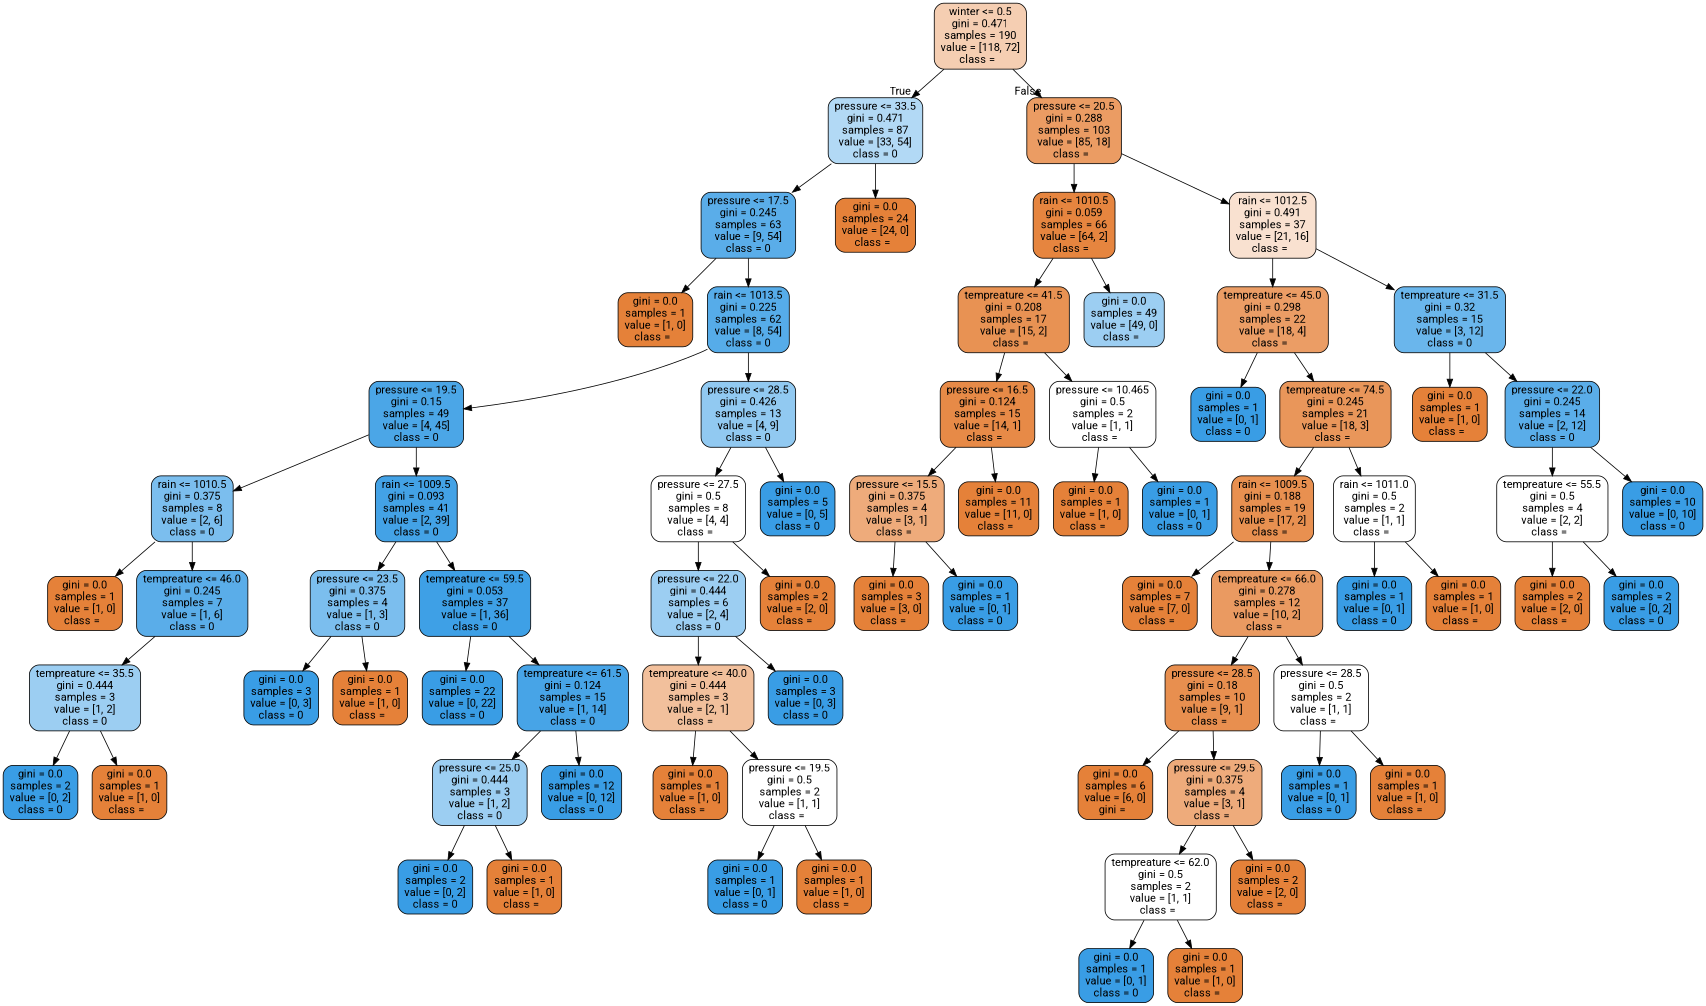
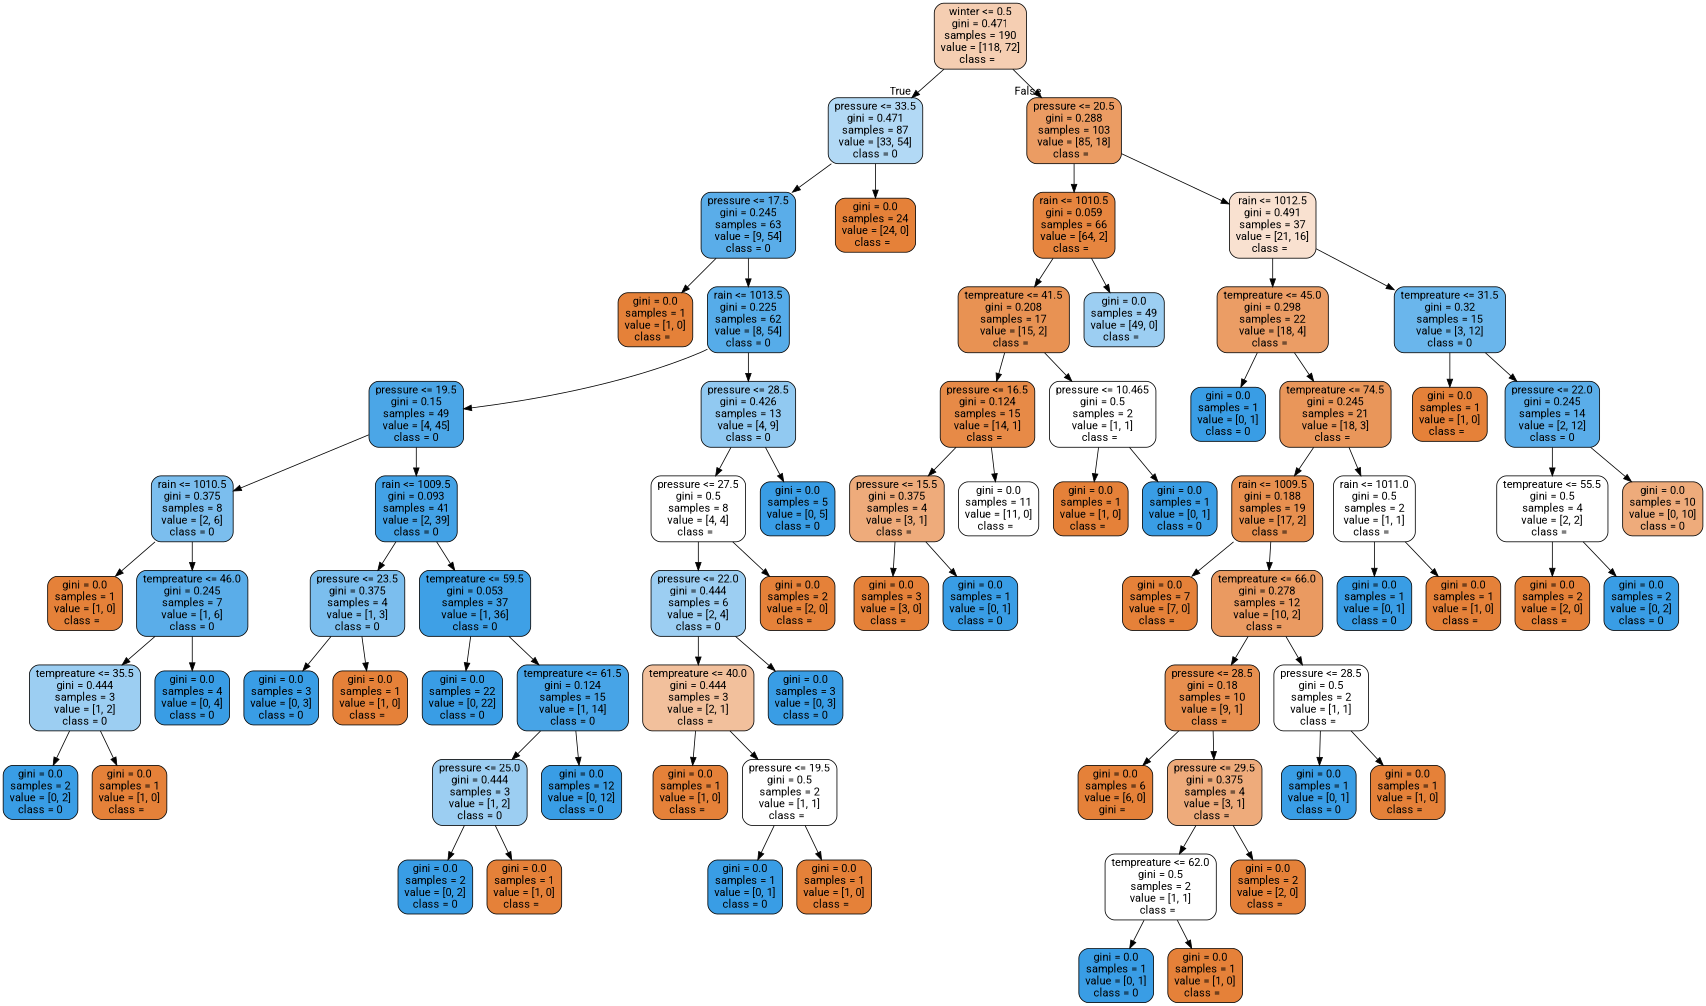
node "gini = 0.0 samples = 11 value = [11, 0] class =": fillcolor #e58139 -> #ffffff
node "gini = 0.0 samples = 10 value = [0, 10] class = 0": fillcolor #399de5 -> #eeab7b
node "gini = 0.0 samples = 4 value = [0, 4] class = 0": added
